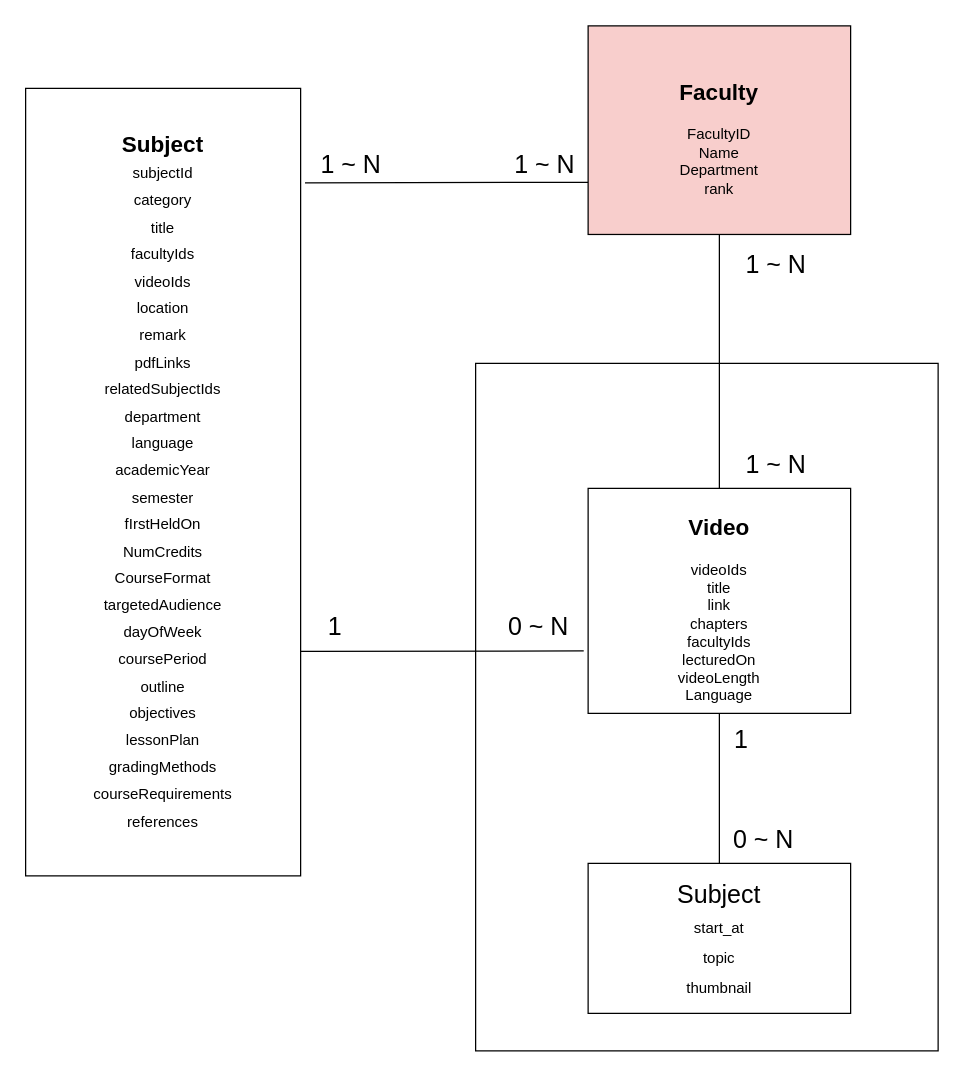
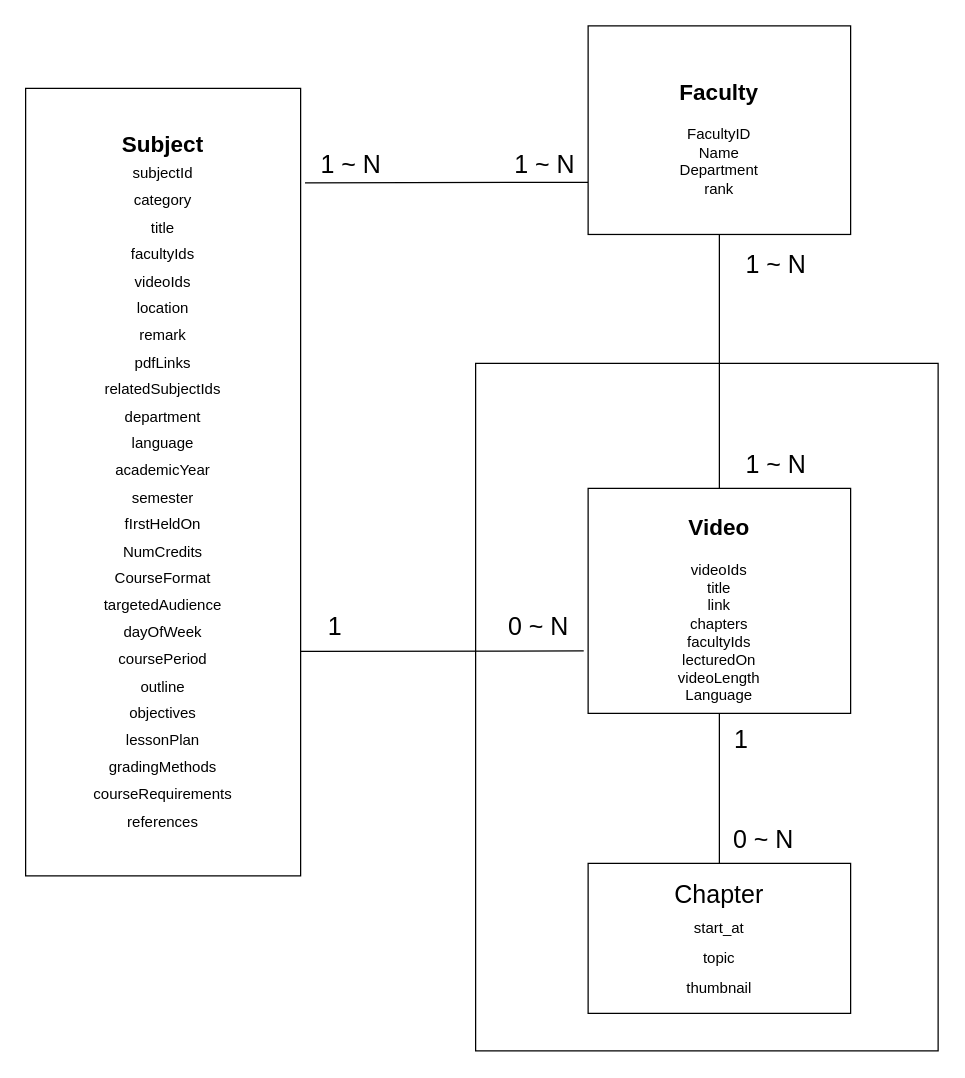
node "Faculty FacultyID Name Department rank": fillcolor #f8cecc -> #ffffff
node "Subjectstart_at topic thumbnail": label "Subjectstart_at topic thumbnail" -> "Chapterstart_at topic thumbnail"
